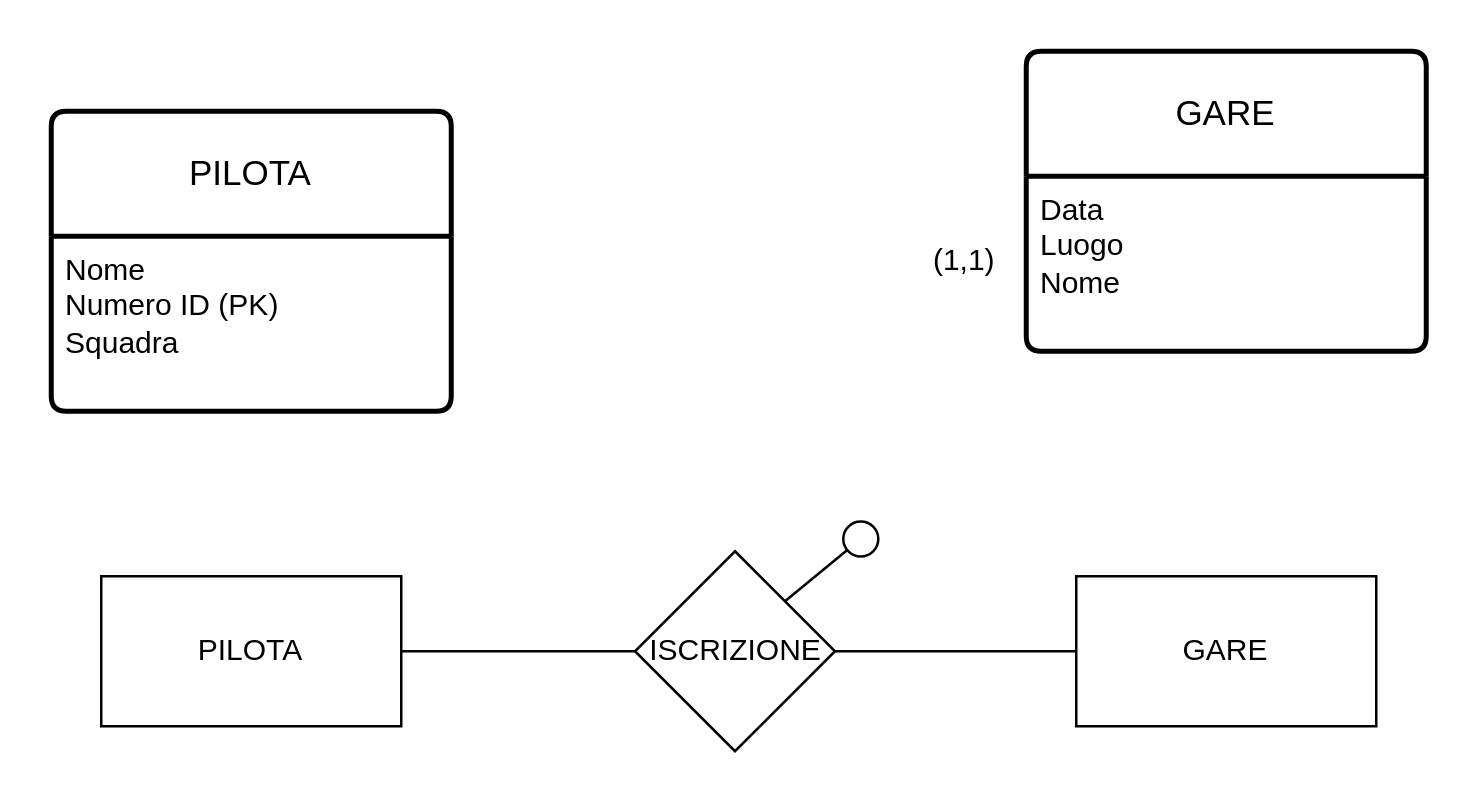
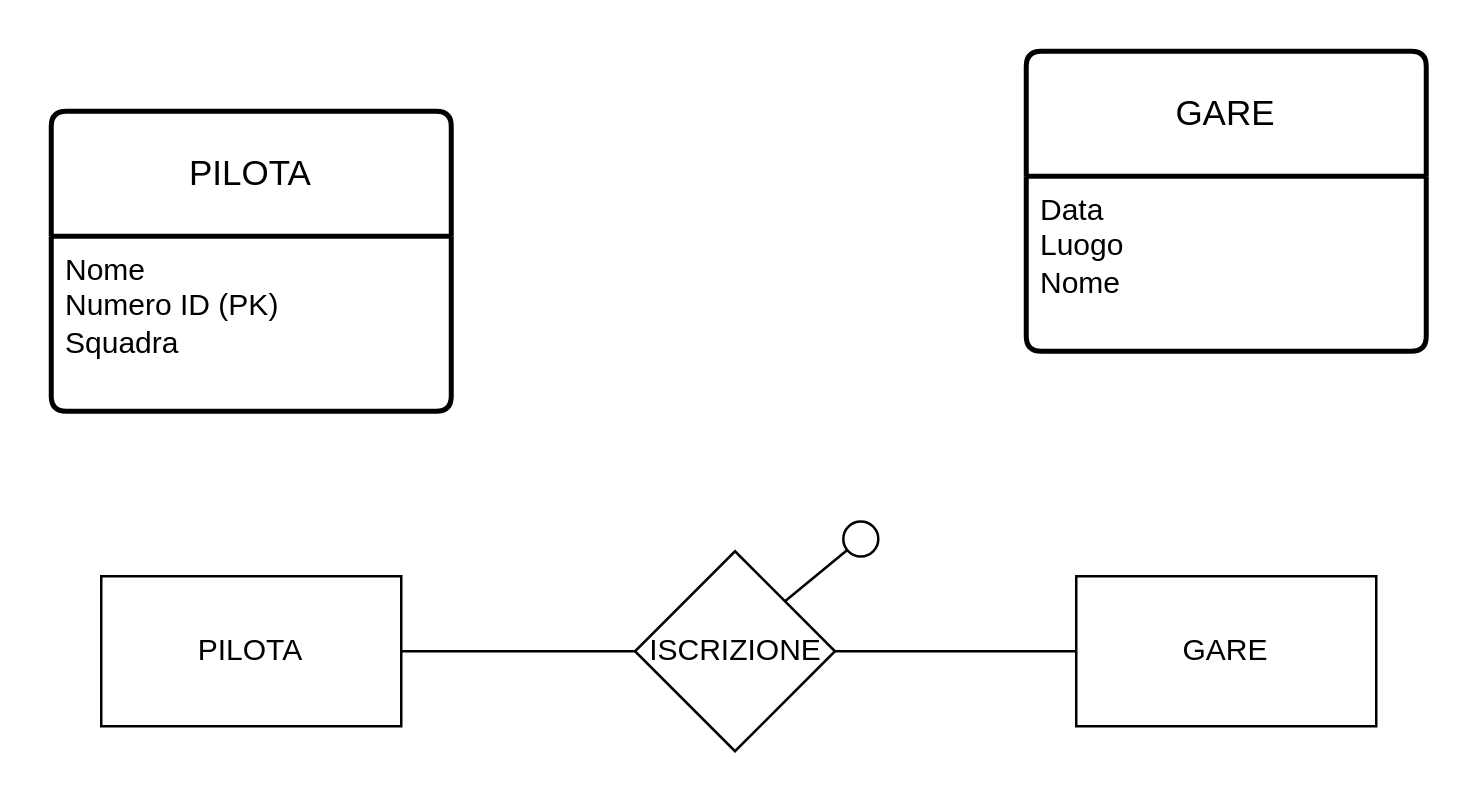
node "(1,1)": removed
